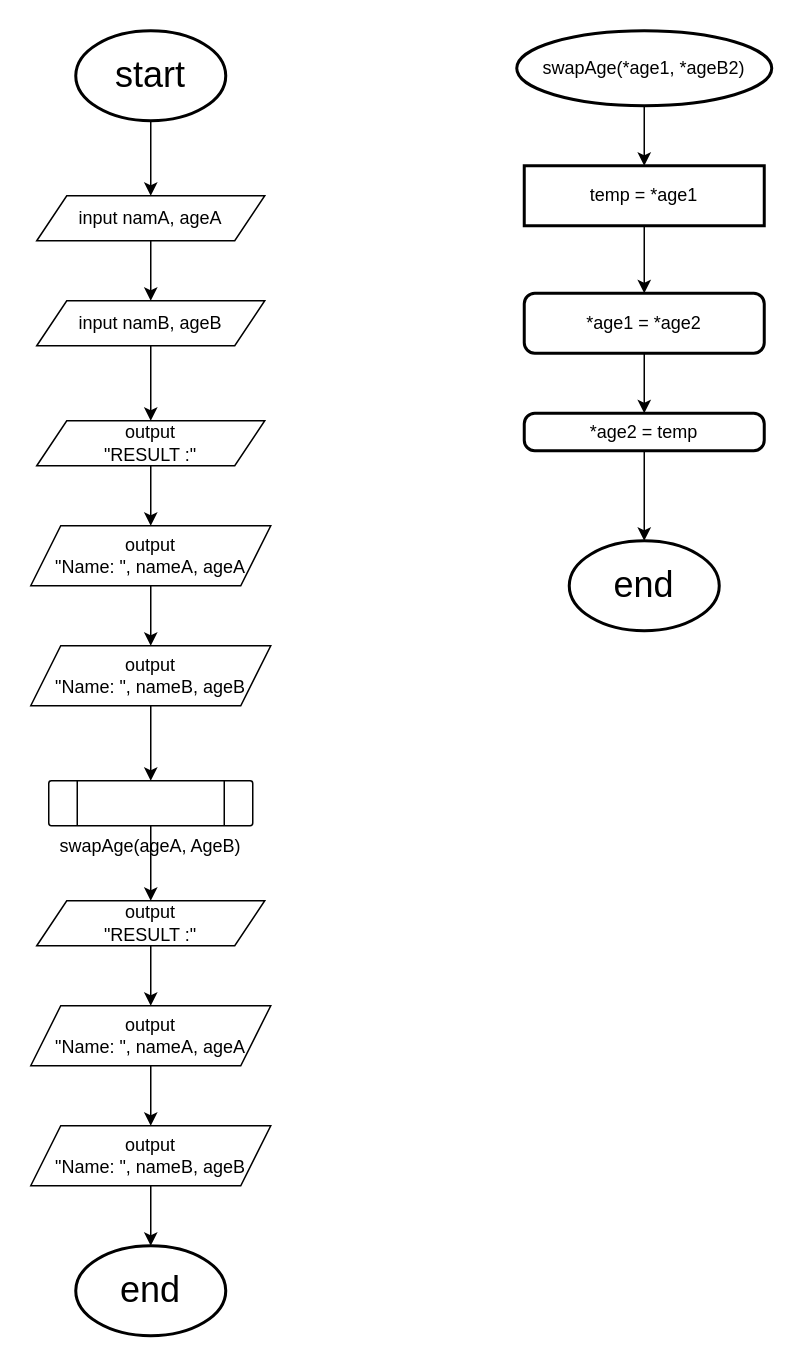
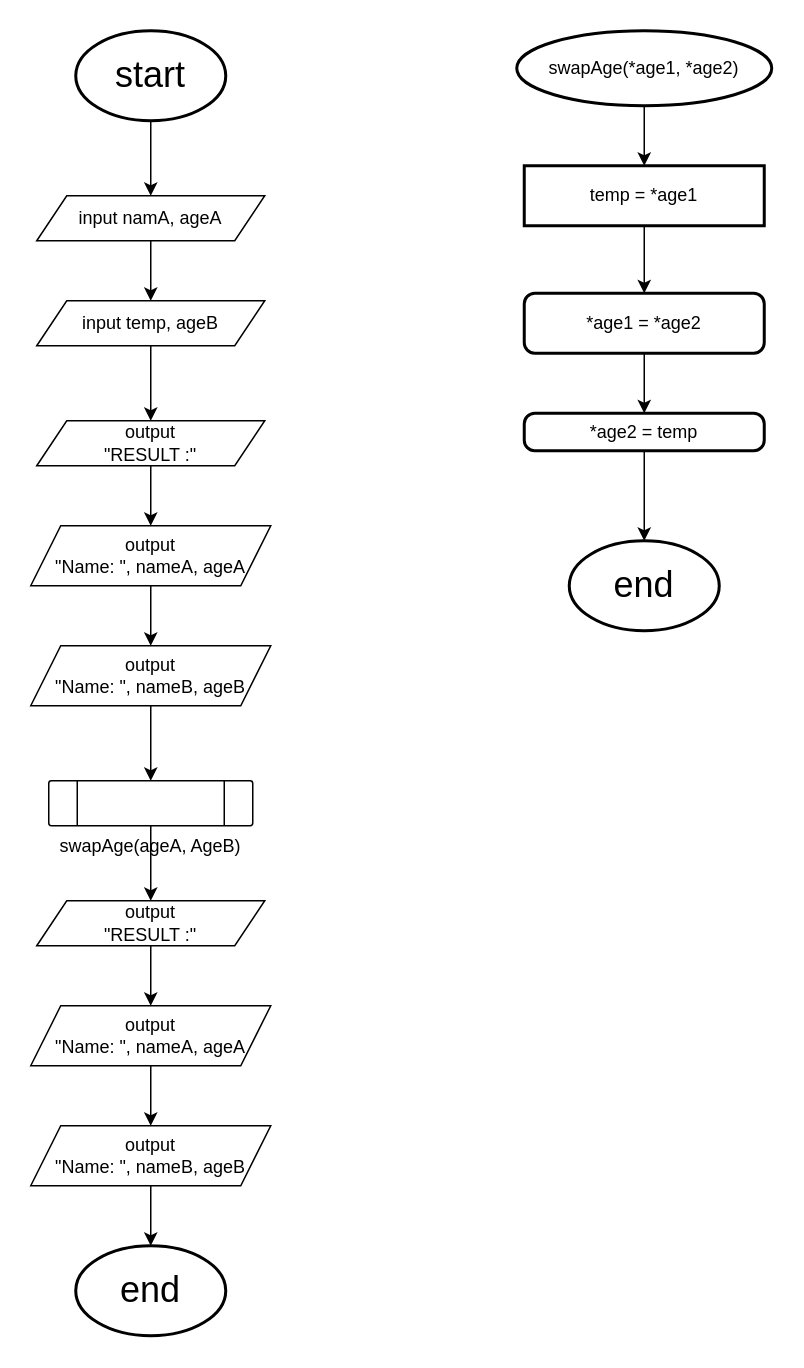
node "swapAge(*age1, *ageB2)": label "swapAge(*age1, *ageB2)" -> "swapAge(*age1, *age2)"
node "input namB, ageB": label "input namB, ageB" -> "input temp, ageB"
